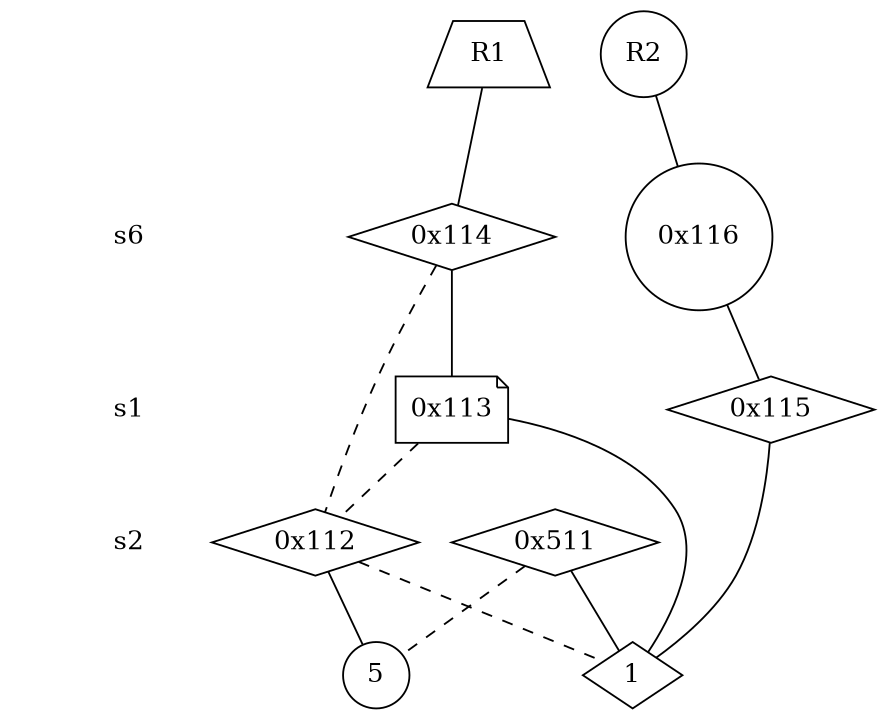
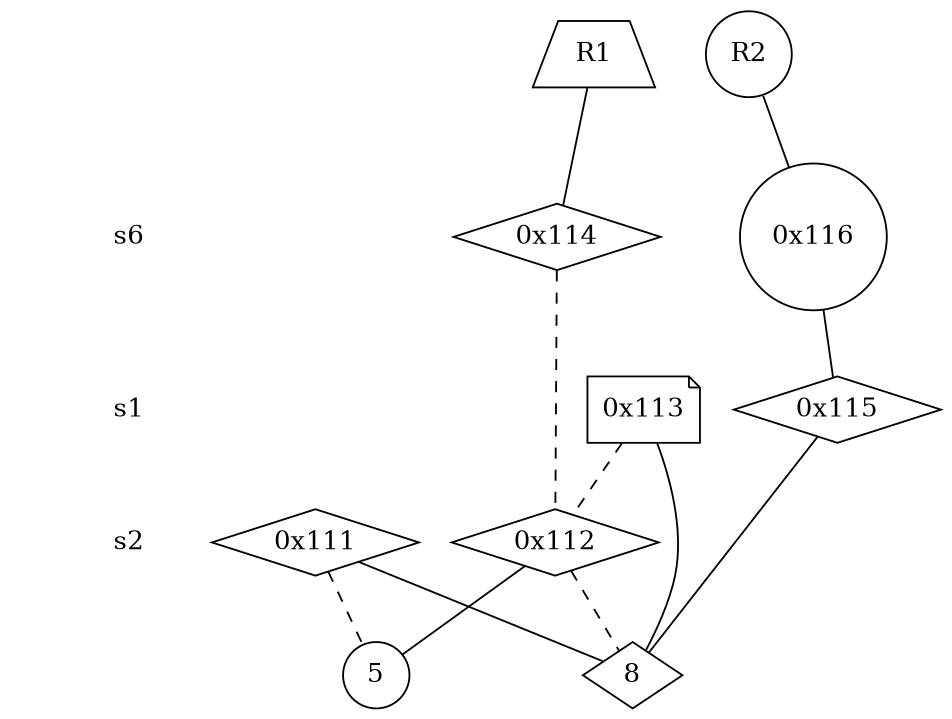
edge "0x114" -- "0x113": removed
node "0x511": label "0x511" -> "0x111"
node "1": label "1" -> "8"
